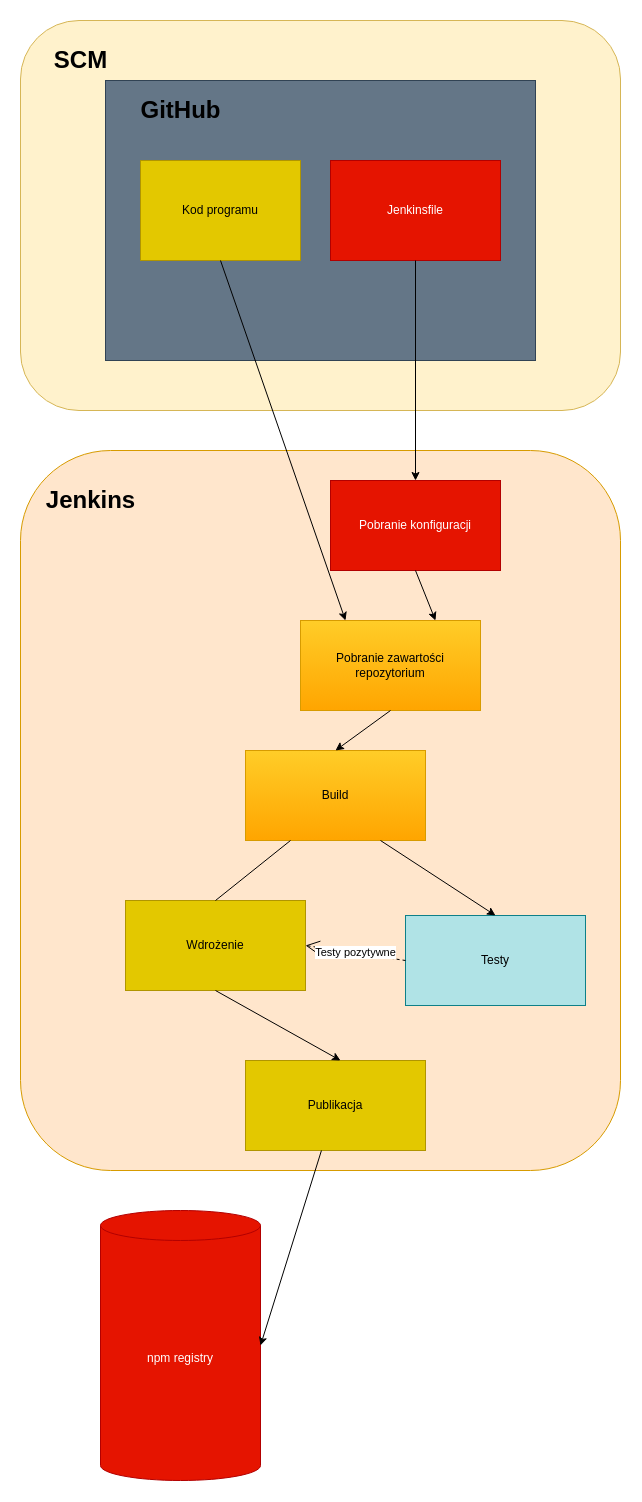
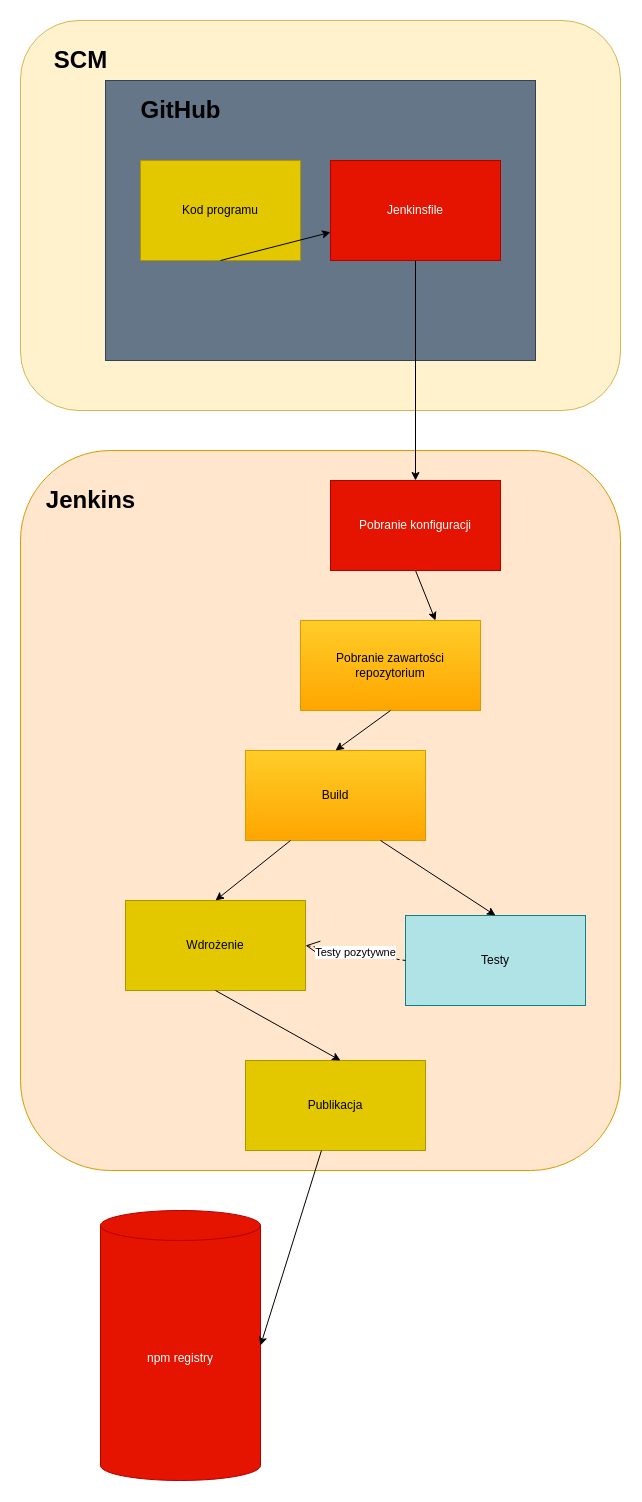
edge "Kod programu" -> "Pobranie zawartości repozytorium": now "Kod programu" -> "Jenkinsfile"
edge "Build" -- "Wdrożenie": arrowhead none -> classic
